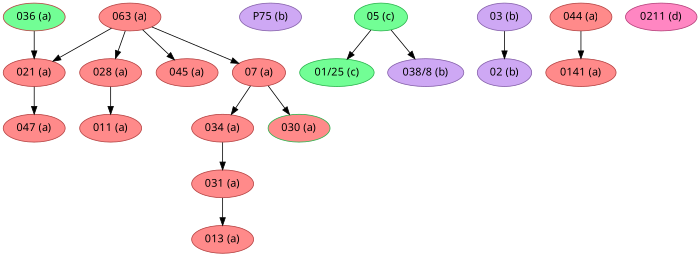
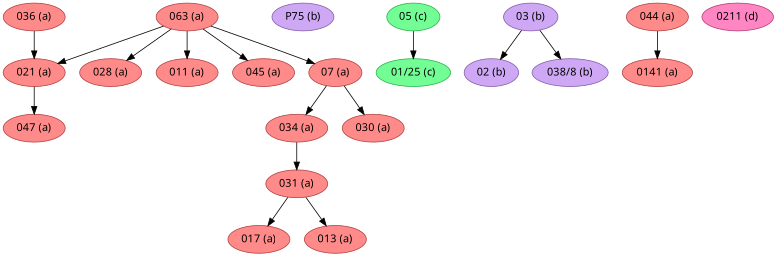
node "036 (a)": fillcolor #72fe95 -> #ff8a8a
edge "05 (c)" -> "038/8 (b)": now "03 (b)" -> "038/8 (b)"
edge "028 (a)" -> "011 (a)": now "063 (a)" -> "011 (a)"
node "030 (a)": color #27b34a -> #b43f3f
node "017 (a)": added
